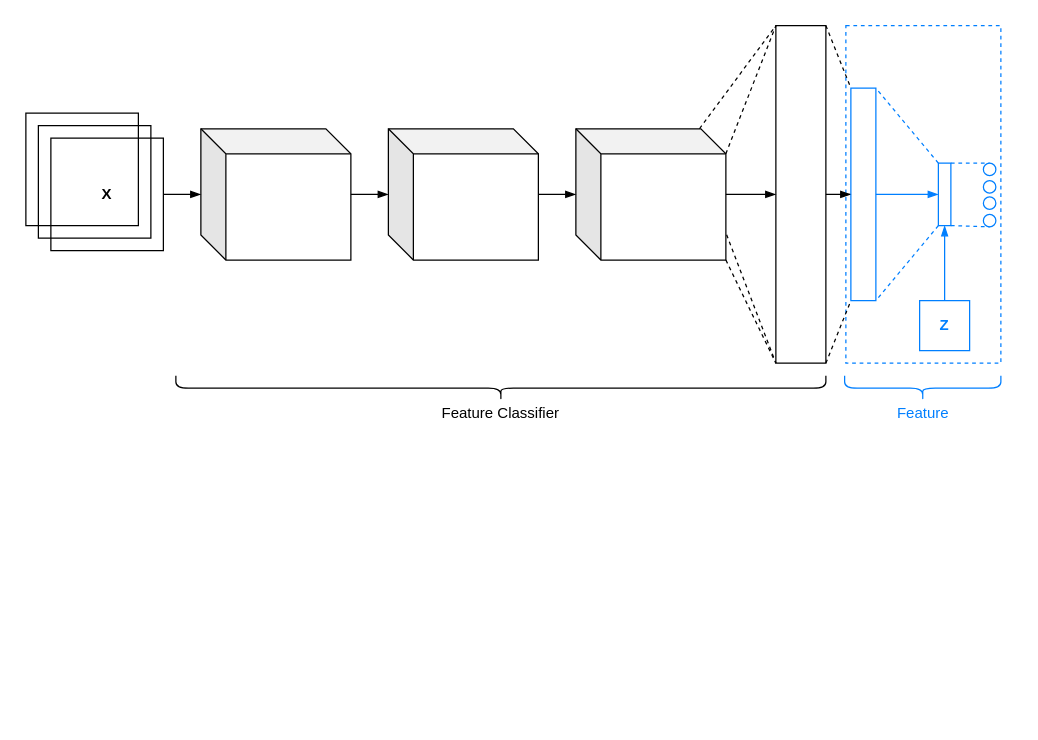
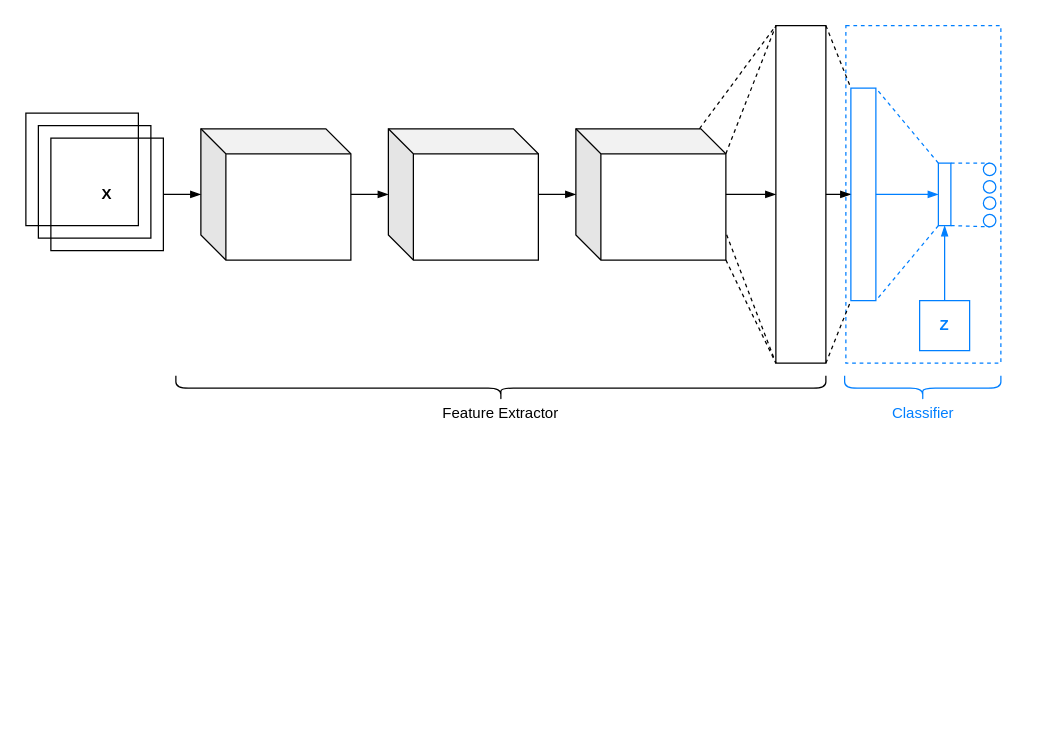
node "Feature Classifier": label "Feature Classifier" -> "Feature Extractor"
node "Feature": label "Feature" -> "Classifier"
